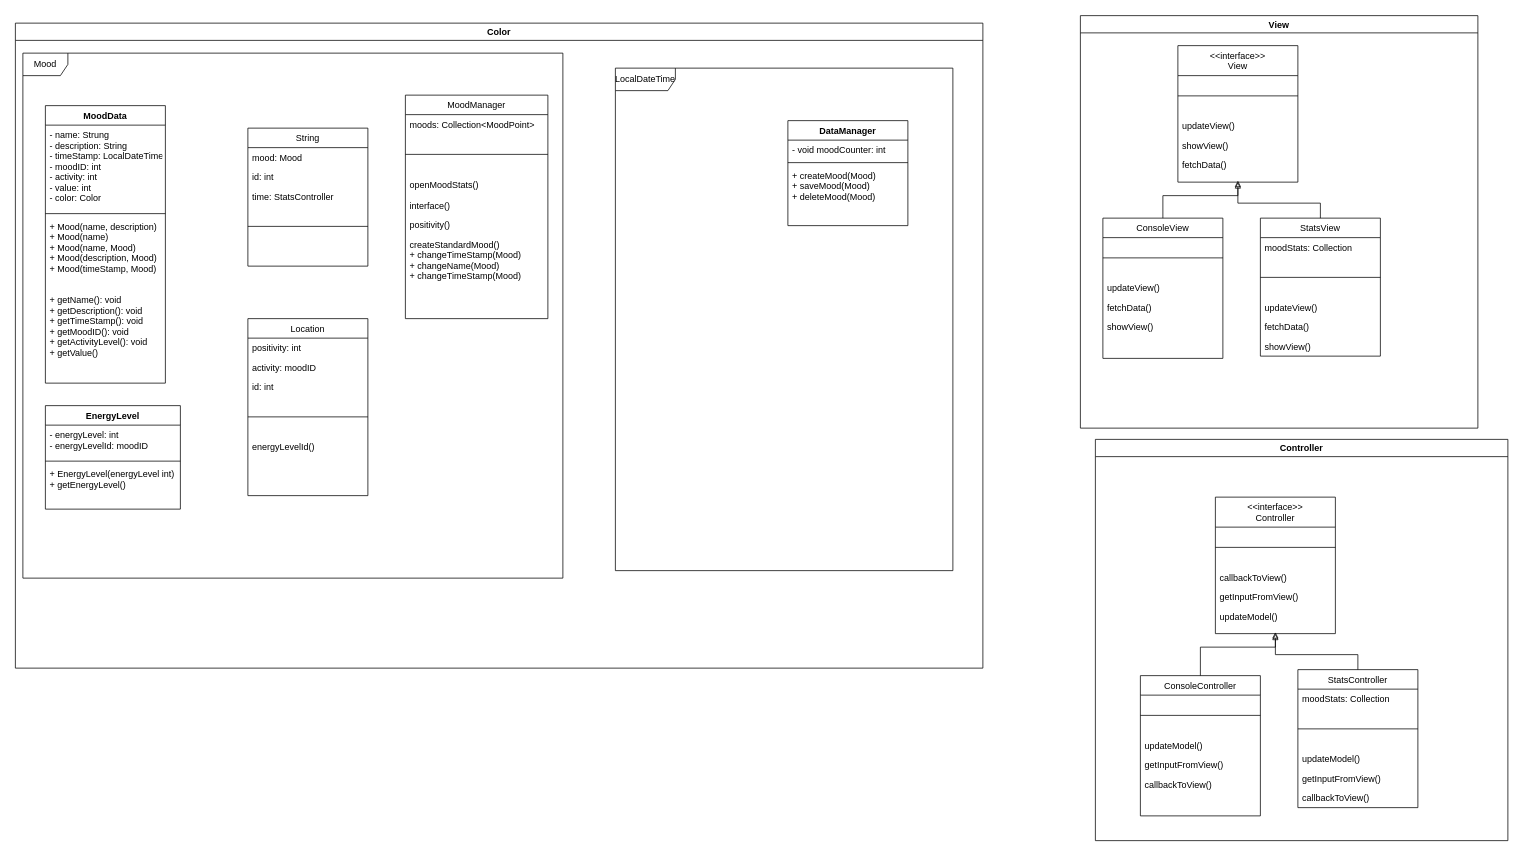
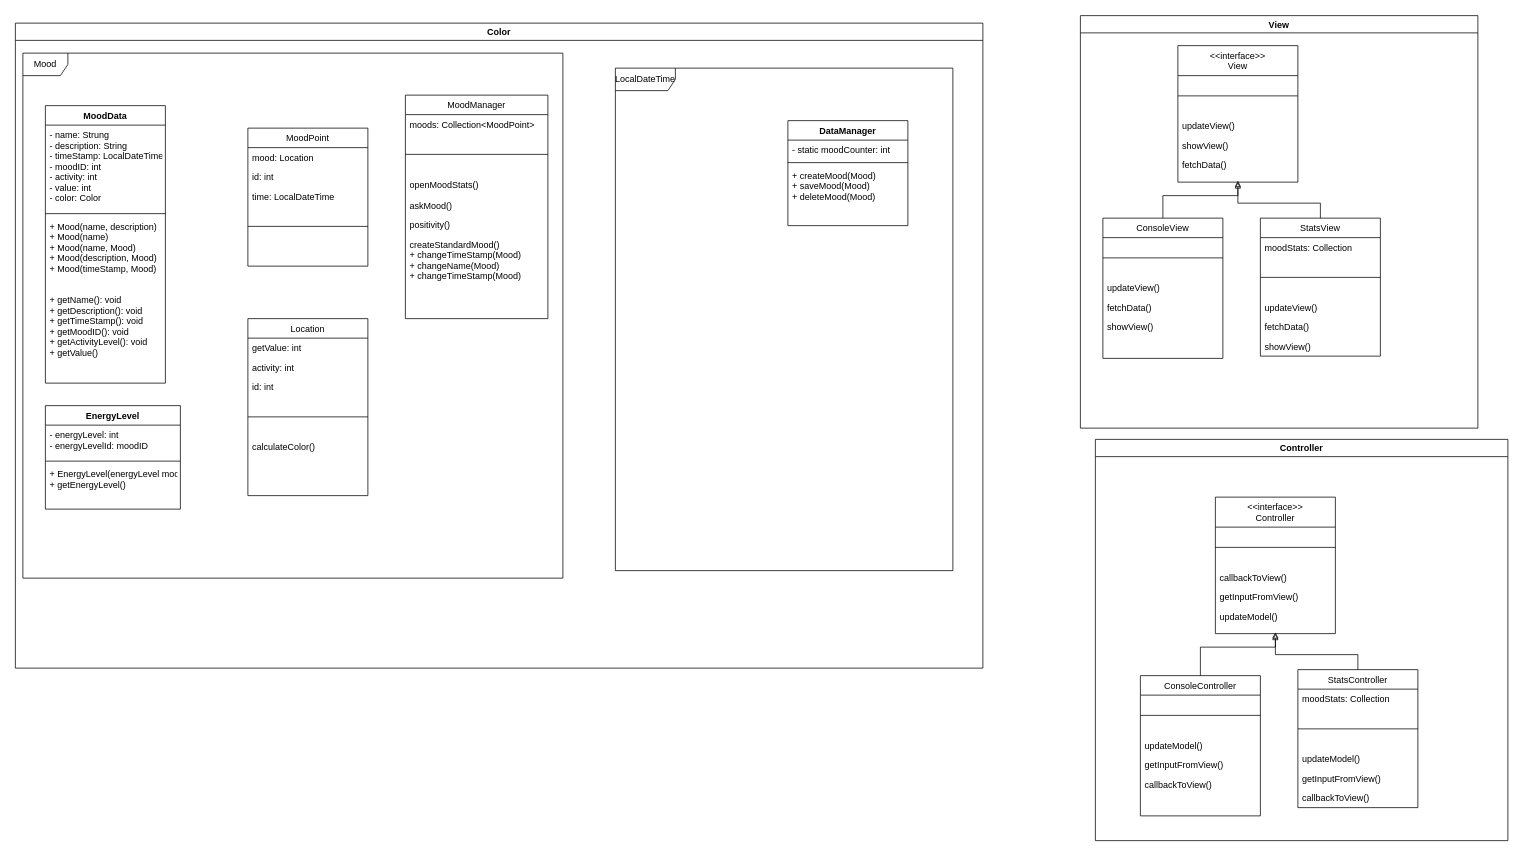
node "String": label "String" -> "MoodPoint"
node "- void moodCounter: int": label "- void moodCounter: int" -> "- static moodCounter: int"
node "mood: Mood": label "mood: Mood" -> "mood: Location"
node "time: StatsController": label "time: StatsController" -> "time: LocalDateTime"
node "interface()": label "interface()" -> "askMood()"
node "positivity: int": label "positivity: int" -> "getValue: int"
node "activity: moodID": label "activity: moodID" -> "activity: int"
node "energyLevelId()": label "energyLevelId()" -> "calculateColor()"
node "+ EnergyLevel(energyLevel int) + getEnergyLevel()": label "+ EnergyLevel(energyLevel int) + getEnergyLevel()" -> "+ EnergyLevel(energyLevel mood) + getEnergyLevel()"
